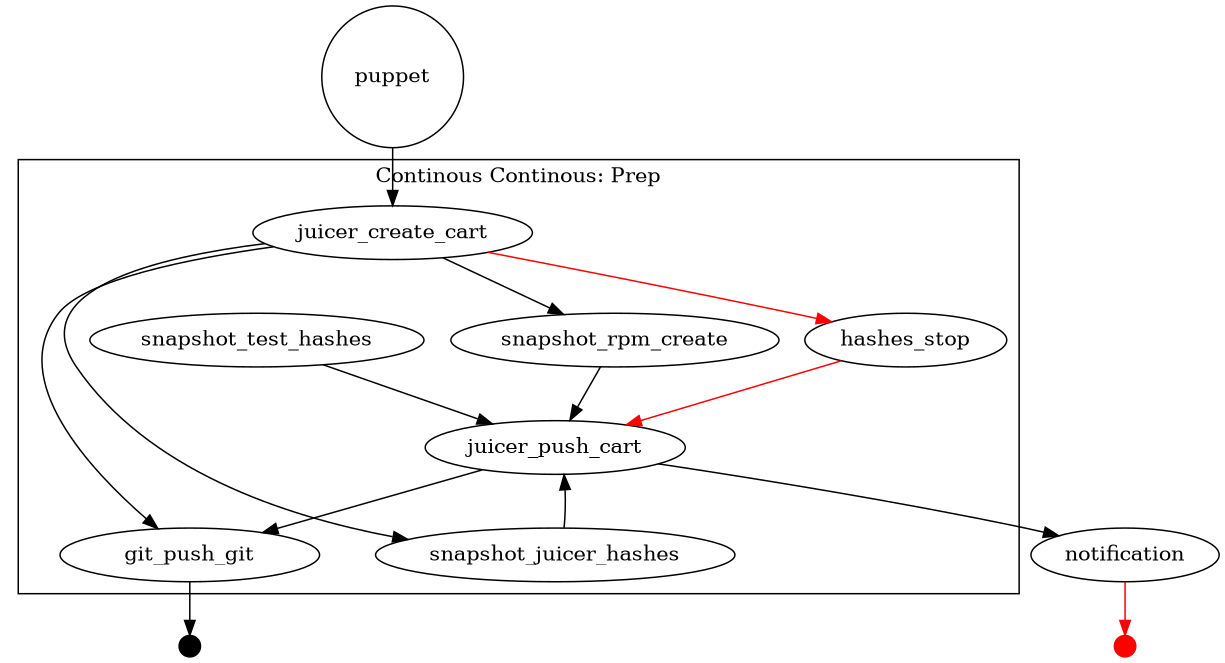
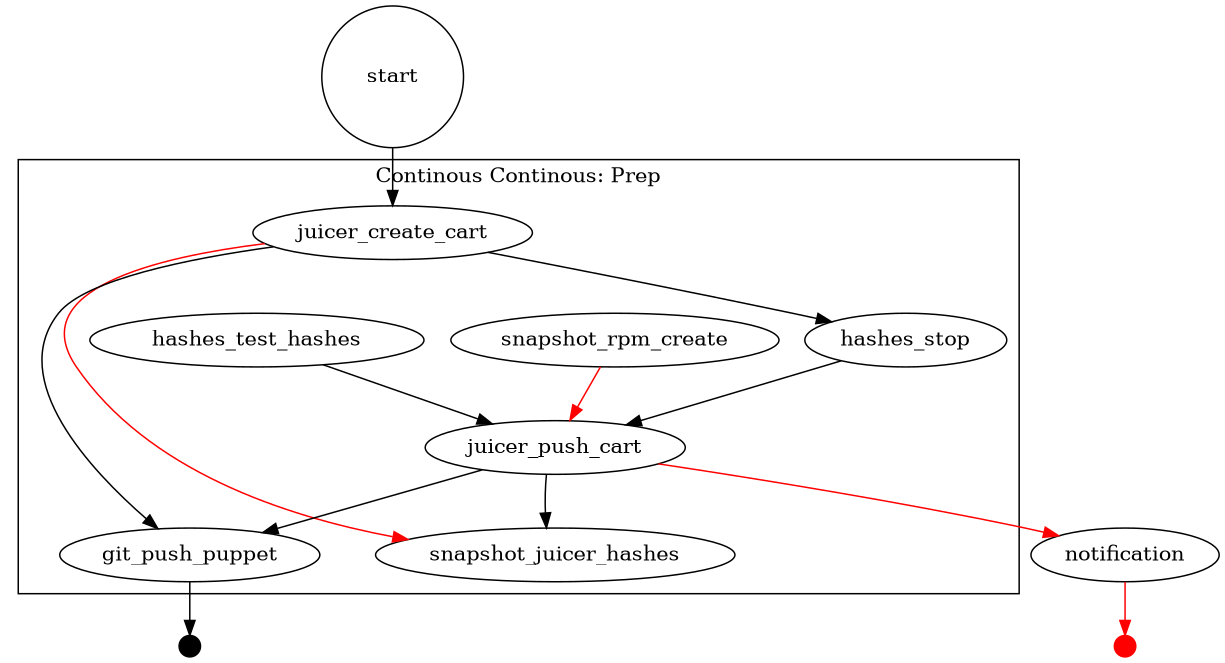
node "puppet": label "puppet" -> "start"
edge "juicer_create_cart" -> "snapshot_rpm_create": removed
edge "juicer_create_cart" -> "hashes_stop": color red -> black
node "snapshot_test_hashes": label "snapshot_test_hashes" -> "hashes_test_hashes"
edge "snapshot_rpm_create" -> "juicer_push_cart": color black -> red
edge "hashes_stop" -> "juicer_push_cart": color red -> black
edge "juicer_create_cart" -> "snapshot_juicer_hashes": color black -> red
edge "juicer_push_cart" -> "notification": color black -> red
edge "snapshot_juicer_hashes" -> "juicer_push_cart": reversed
node "git_push_git": label "git_push_git" -> "git_push_puppet"
